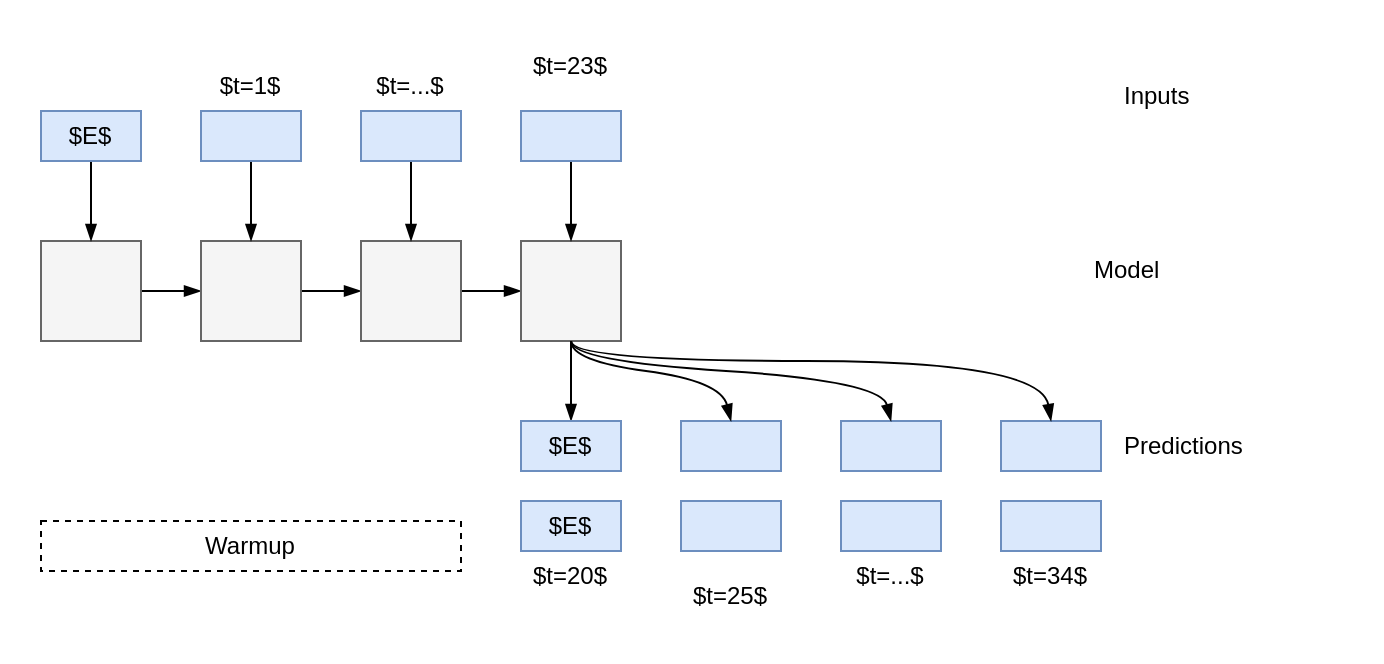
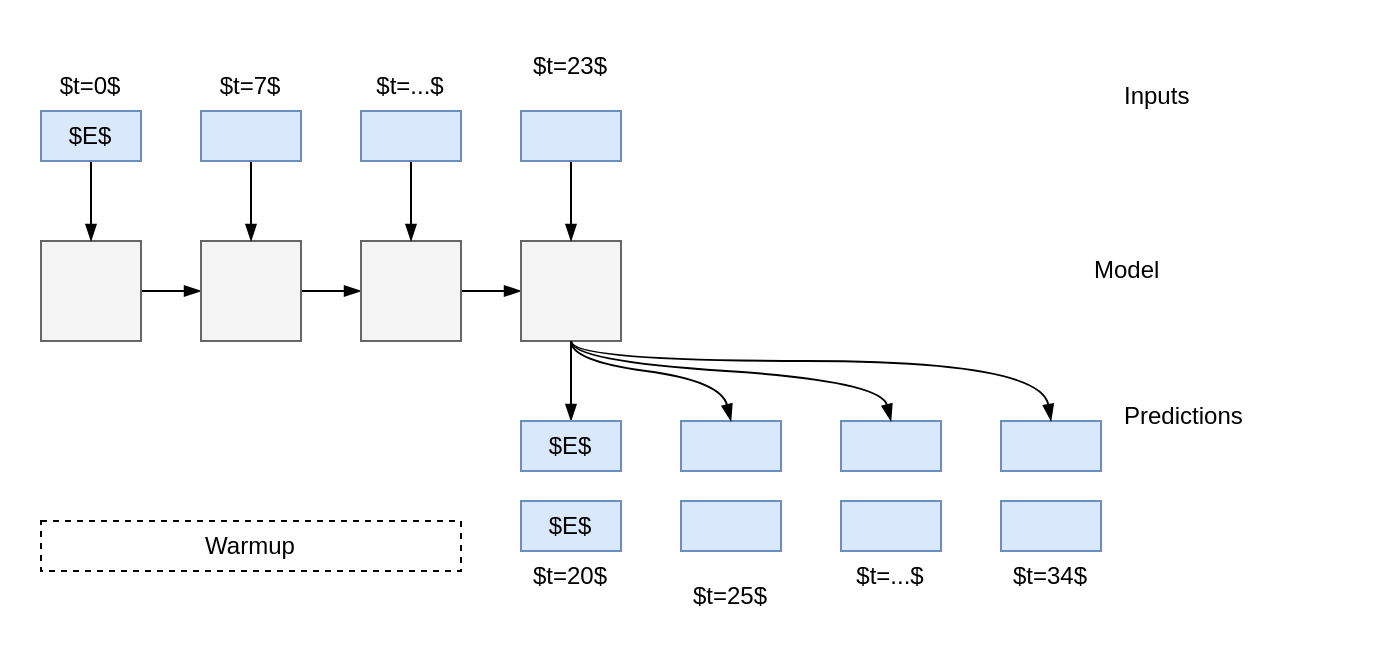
node "$t=0$": added
node "$t=1$": label "$t=1$" -> "$t=7$"
node "Predictions": moved (1231, 446) -> (1231, 416)
